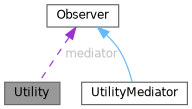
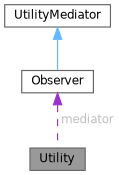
edge "UtilityMediator" -> "Observer": reversed
